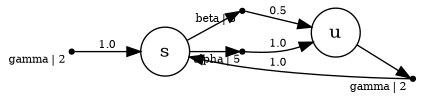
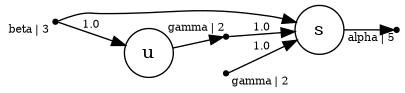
edge "beta | 3" -> "u": label "0.5" -> "1.0"
edge "s" -> "beta | 3": reversed
edge "alpha | 5" -> "u": removed, label "1.0"
